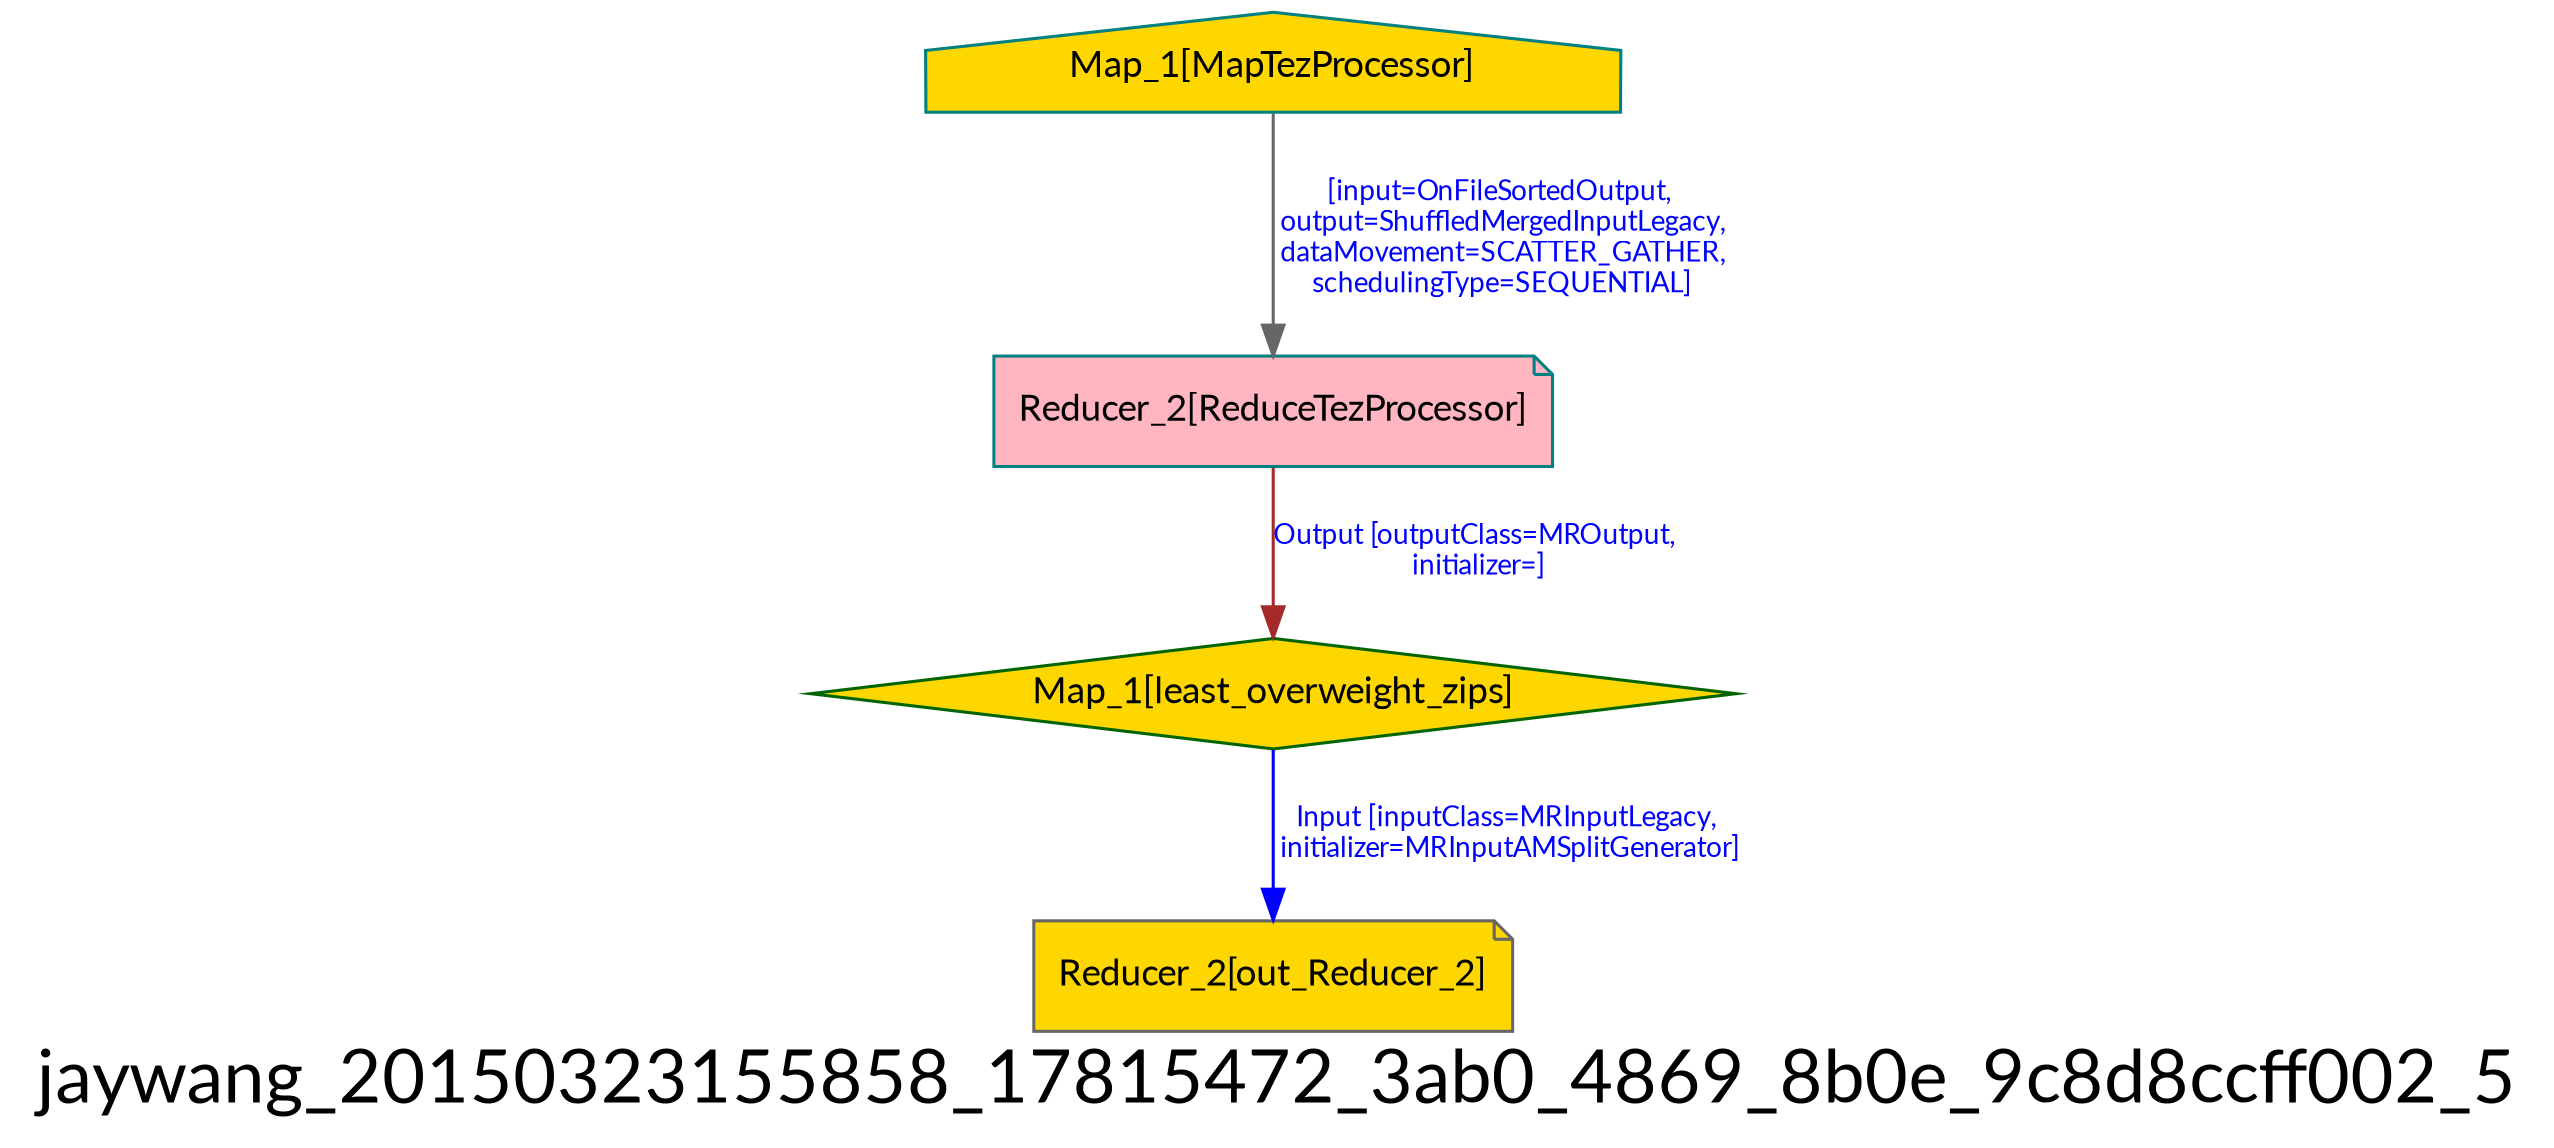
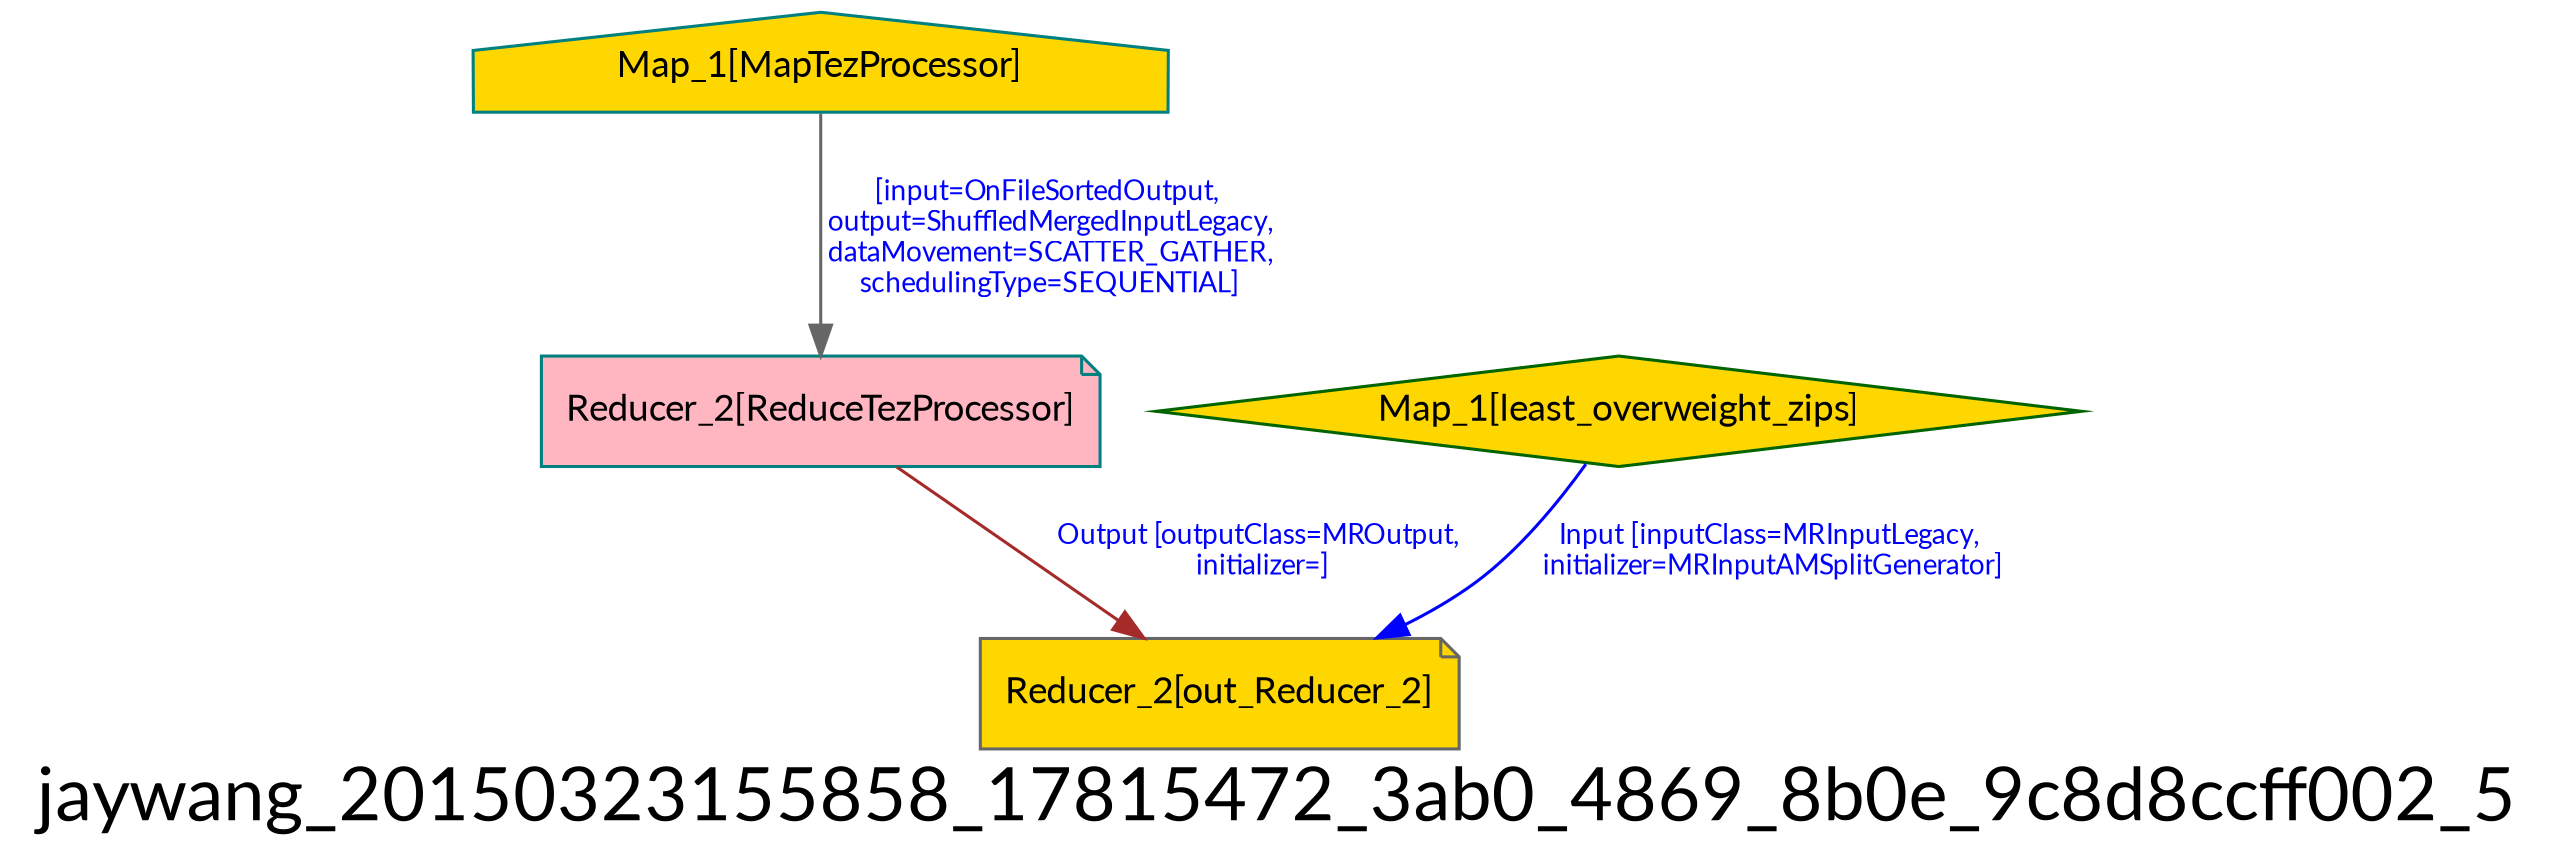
edge "Reducer_2[ReduceTezProcessor]" -> "Map_1[least_overweight_zips]": now "Reducer_2[ReduceTezProcessor]" -> "Reducer_2[out_Reducer_2]"
